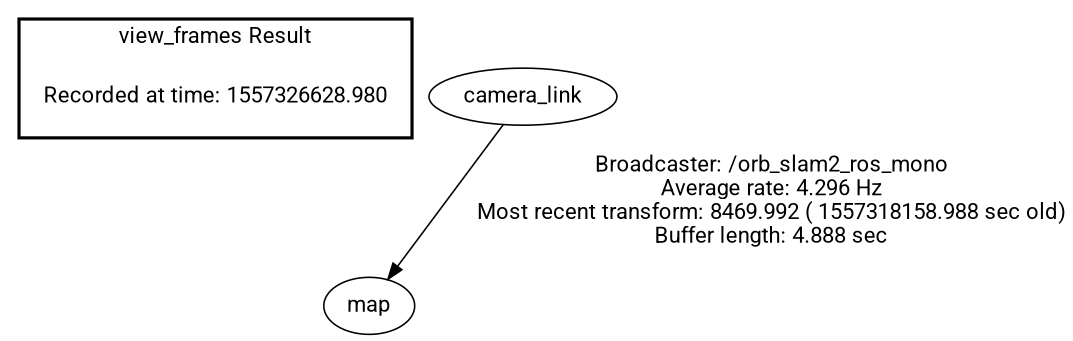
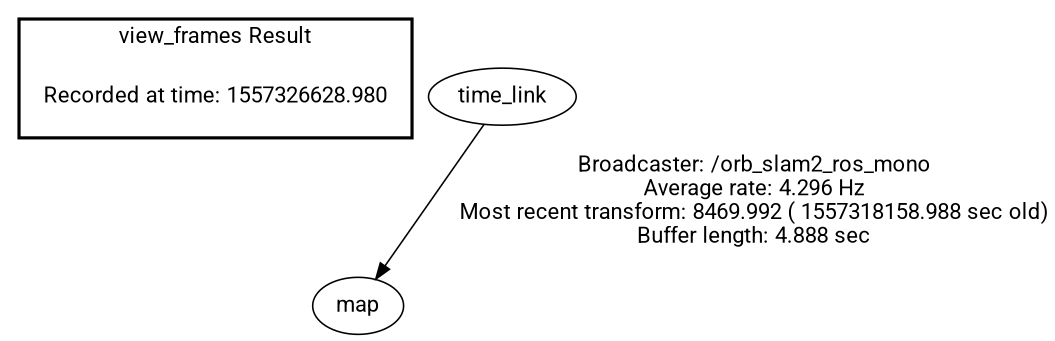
node "camera_link": label "camera_link" -> "time_link"
